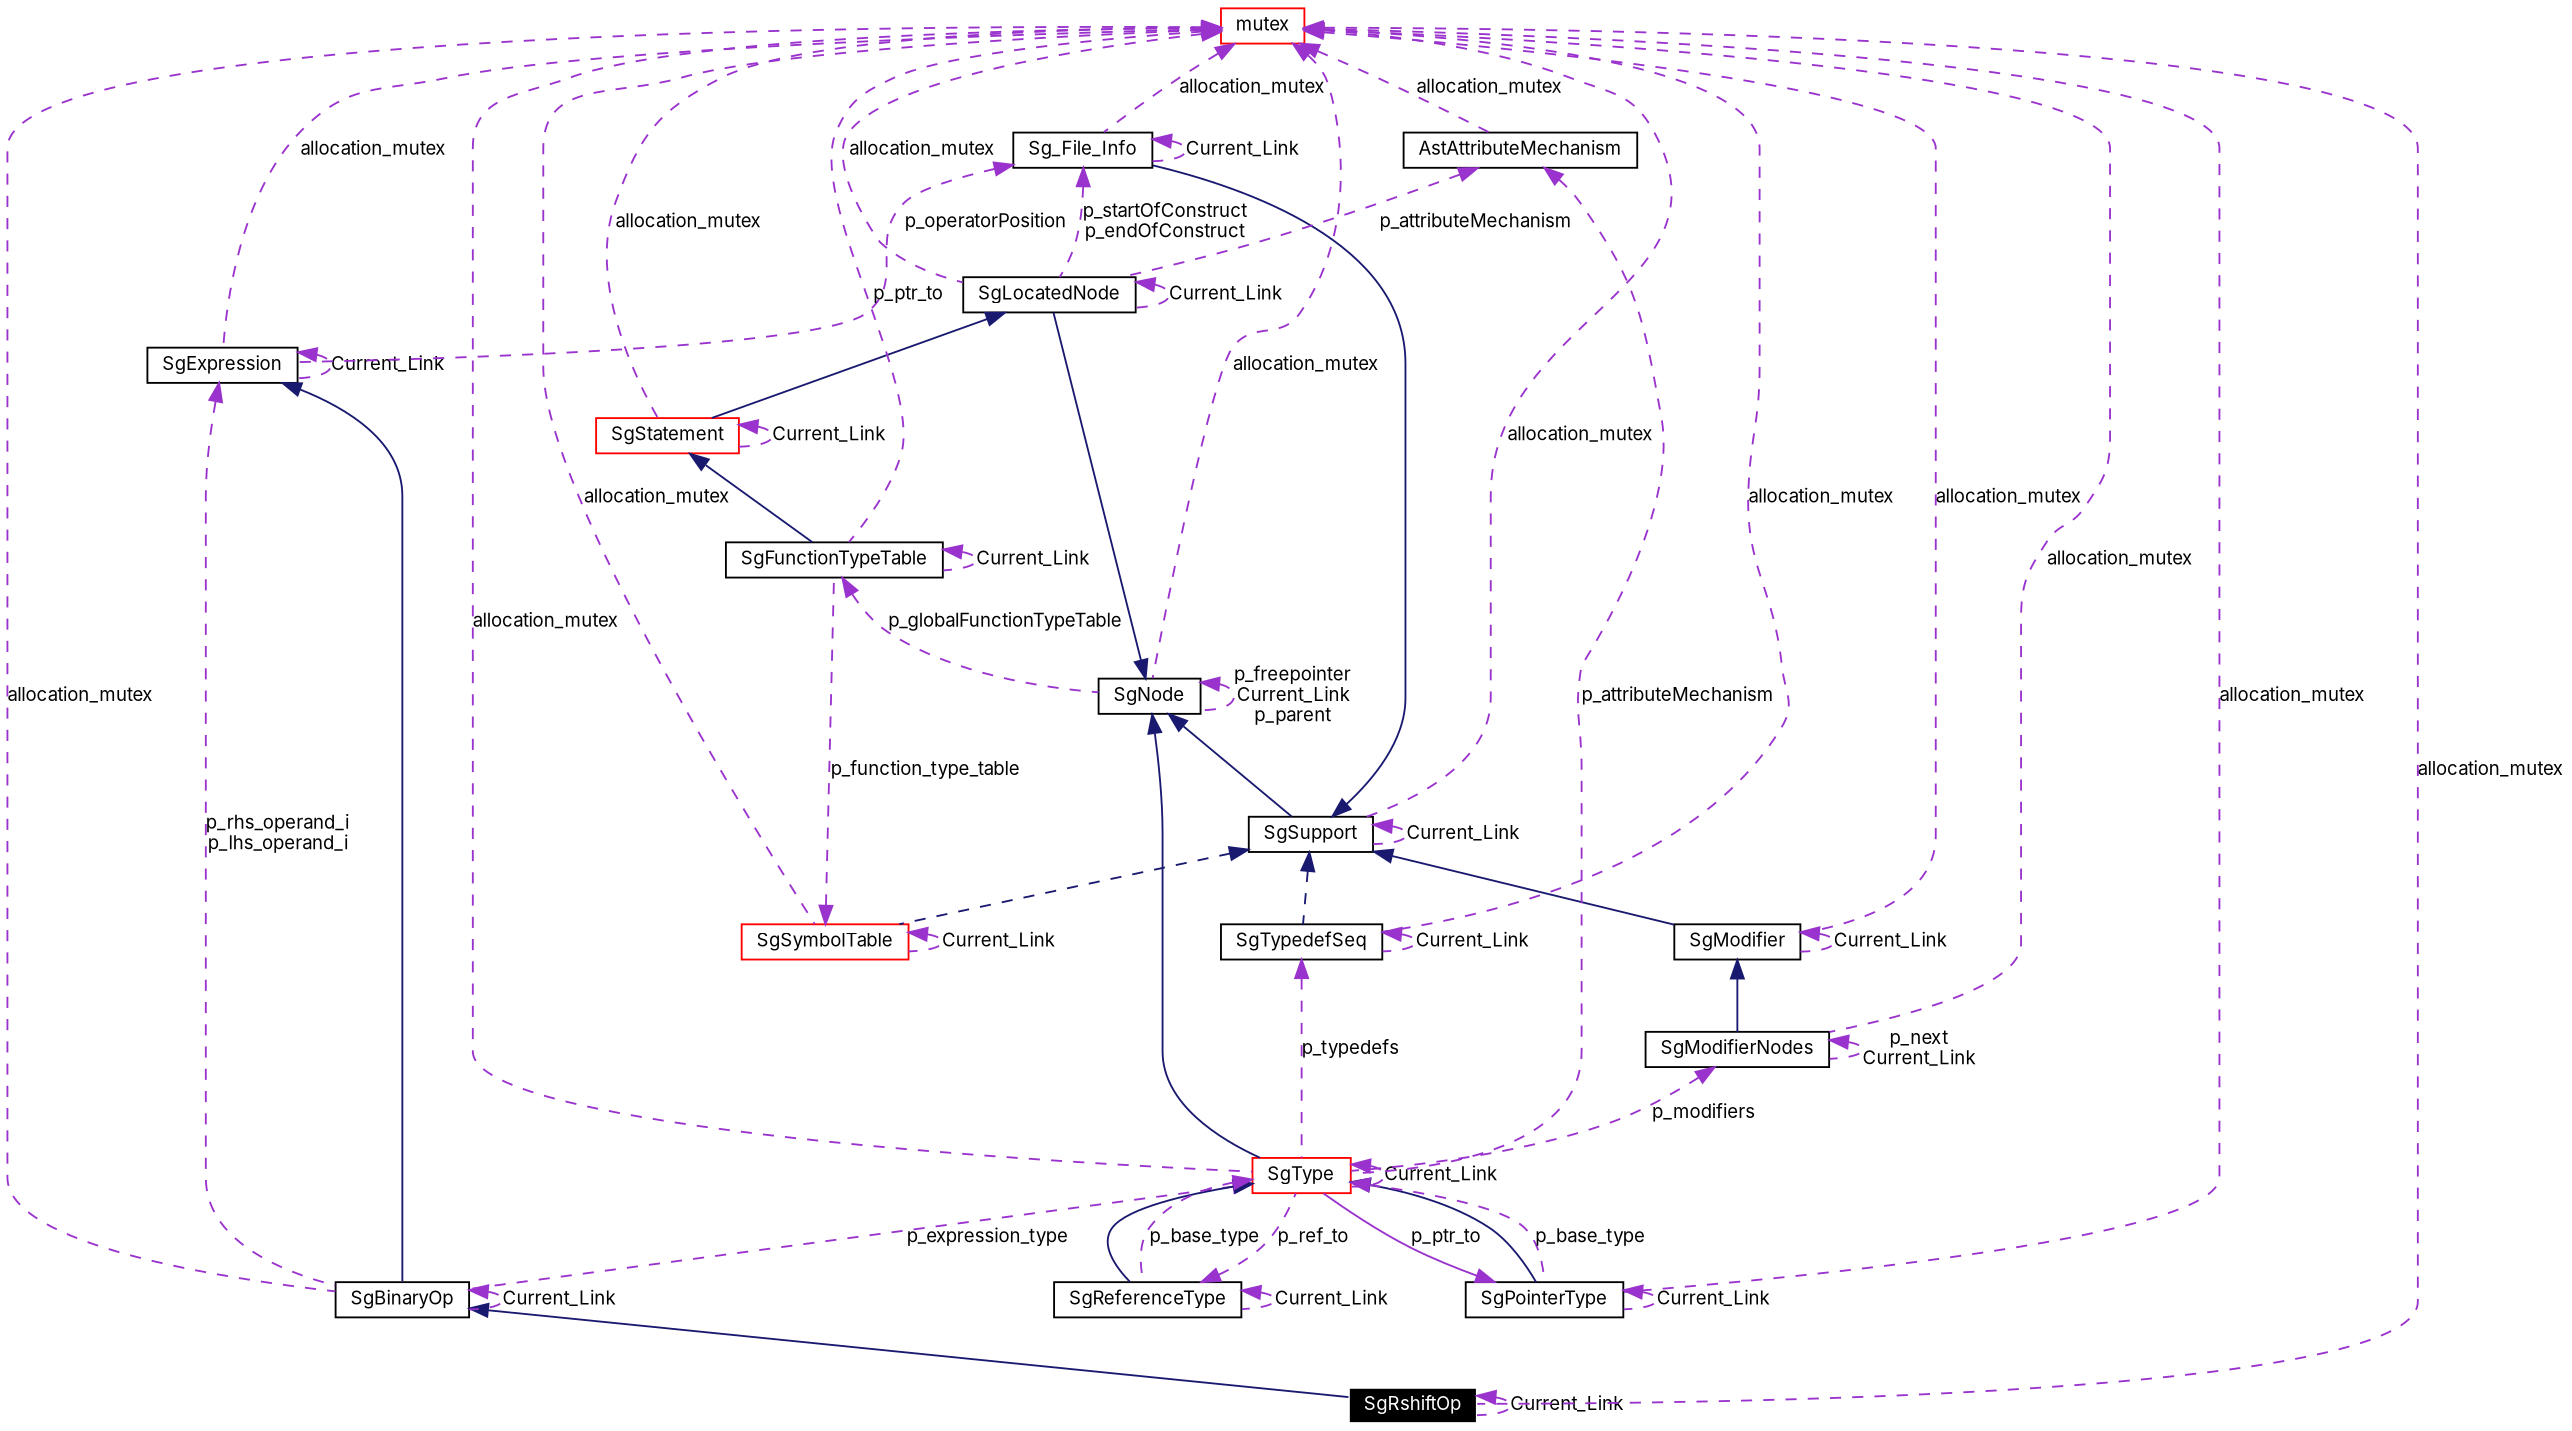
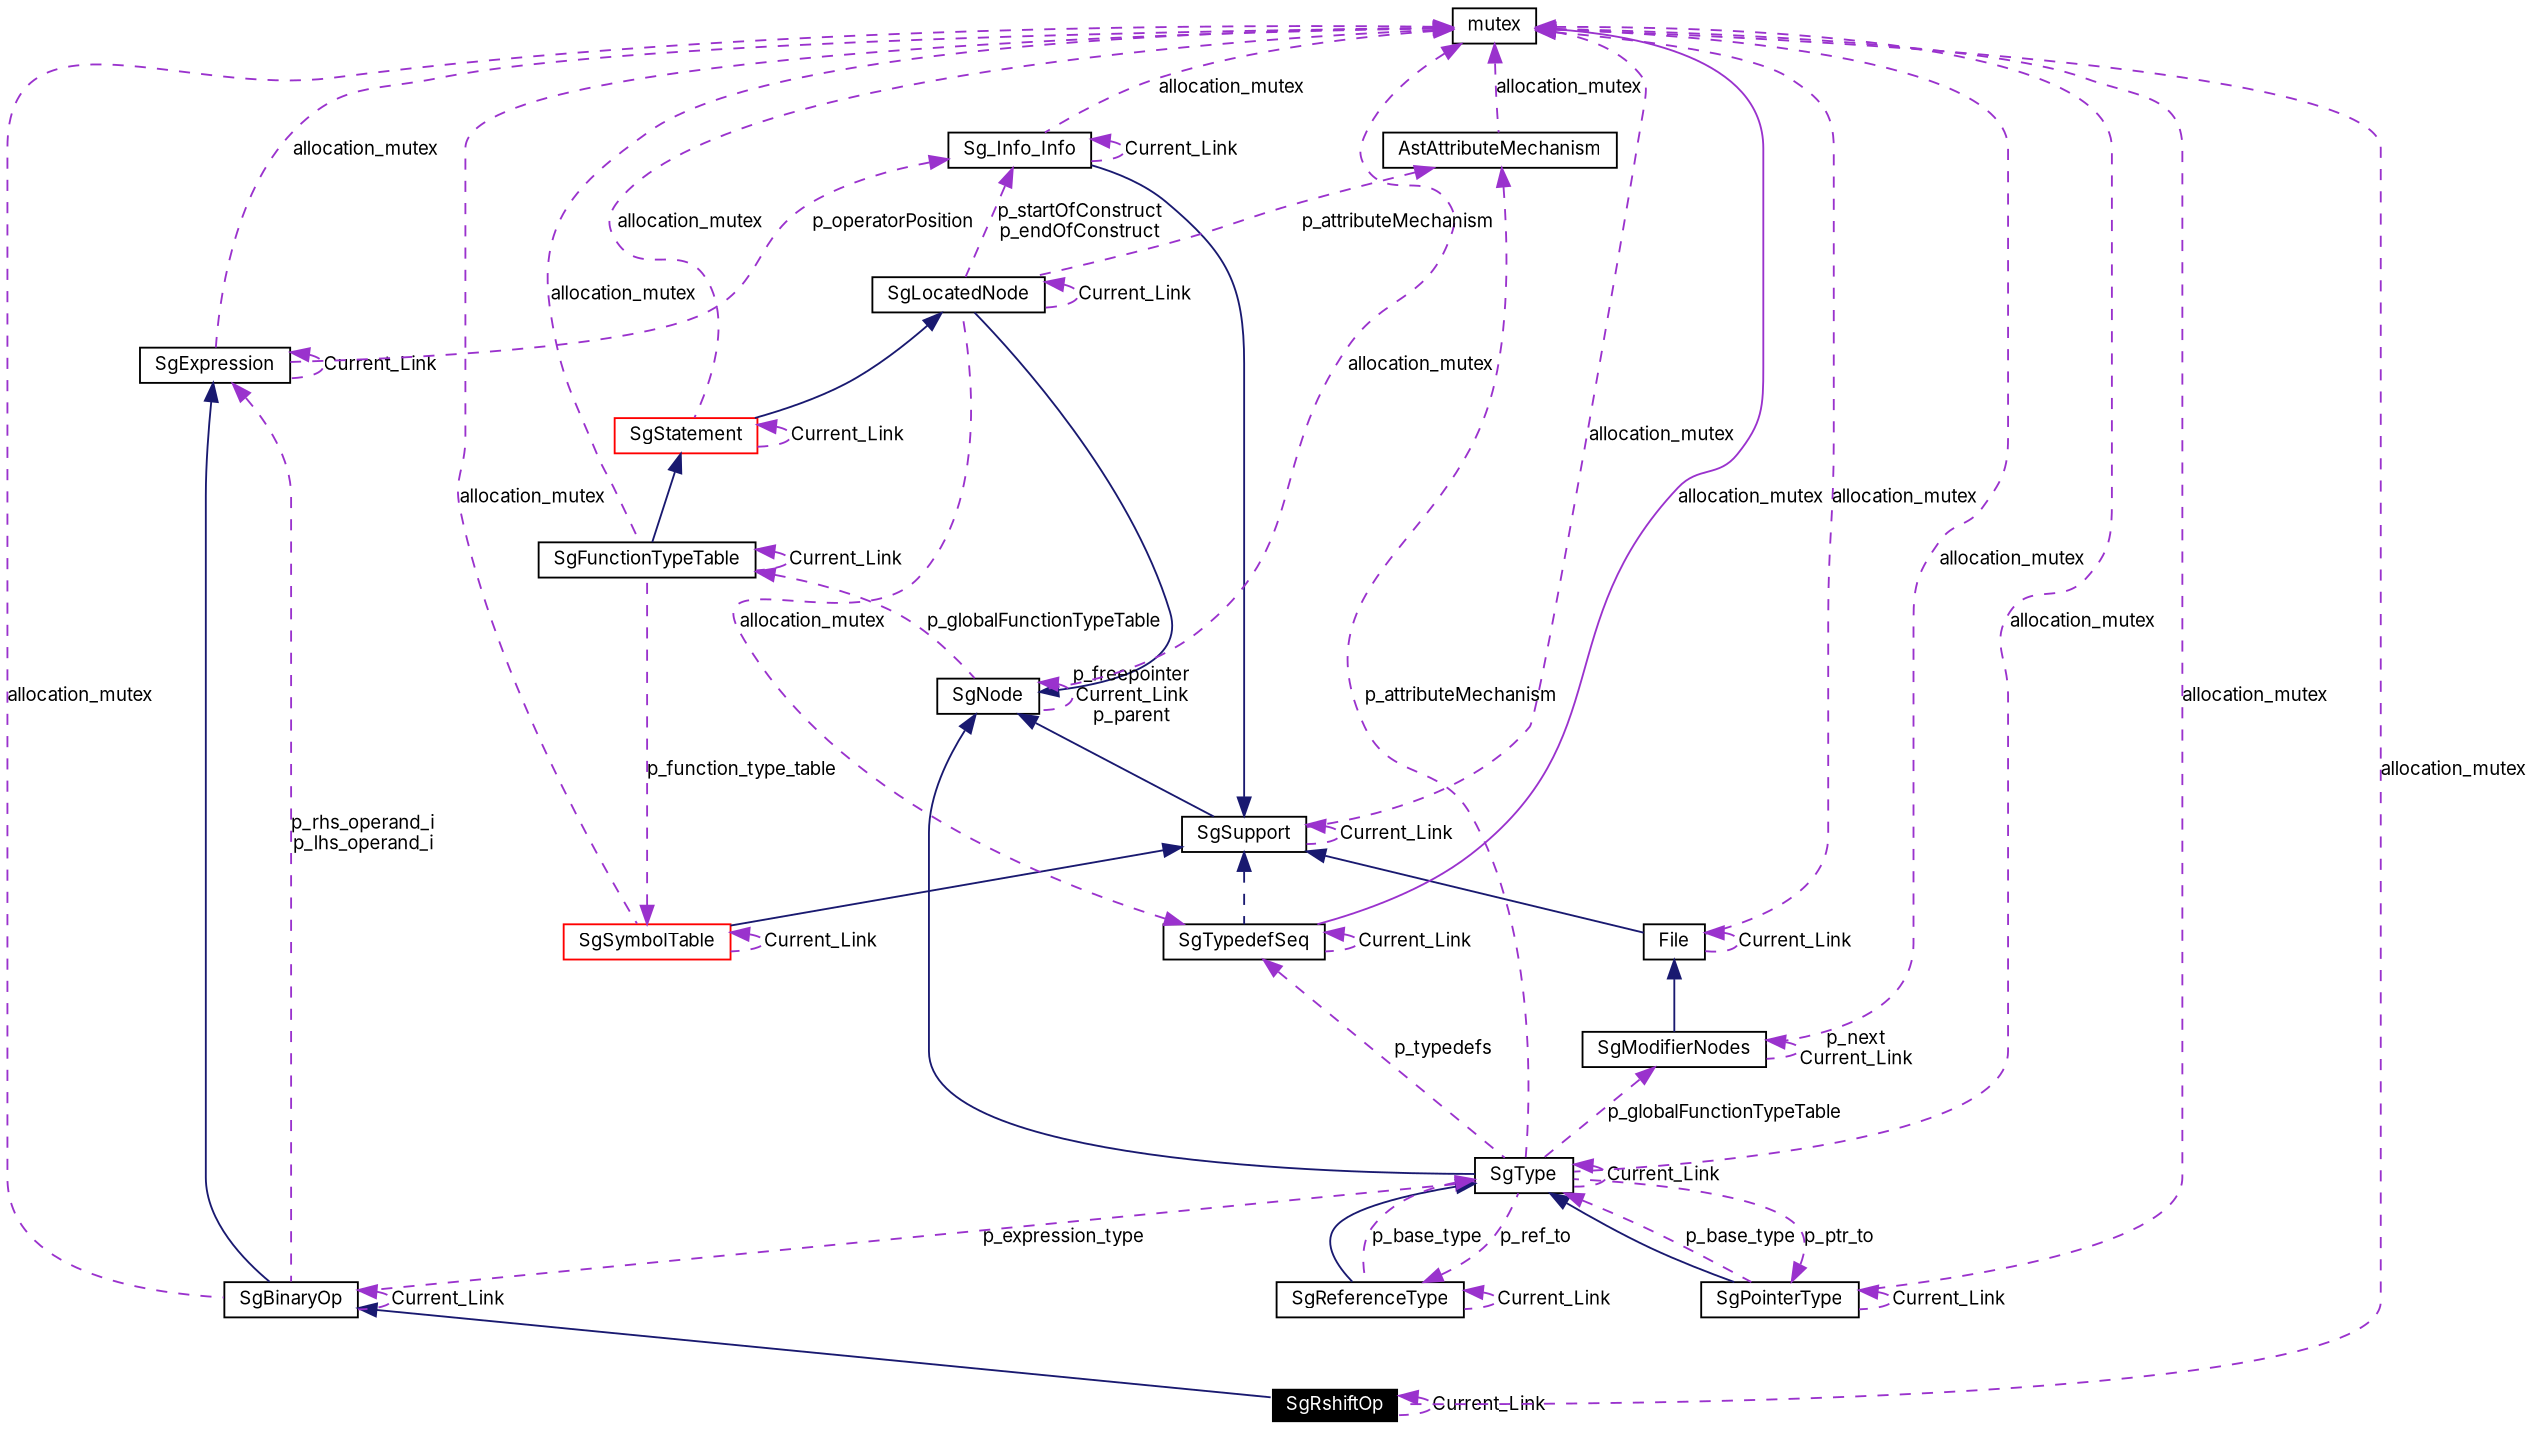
node "mutex": color red -> black
edge "SgLocatedNode" -> "mutex": now "SgLocatedNode" -> "SgTypedefSeq"
node "Sg_File_Info": label "Sg_File_Info" -> "Sg_Info_Info"
edge "SgFunctionTypeTable" -> "mutex": label "p_ptr_to" -> "allocation_mutex"
edge "SgTypedefSeq" -> "mutex": style dashed -> solid
edge "SgSymbolTable" -> "SgSupport": style dashed -> solid
node "SgModifier": label "SgModifier" -> "File"
edge "SgType" -> "SgModifierNodes": label "p_modifiers" -> "p_globalFunctionTypeTable"
node "SgType": color red -> black
edge "SgType" -> "SgPointerType": style solid -> dashed
